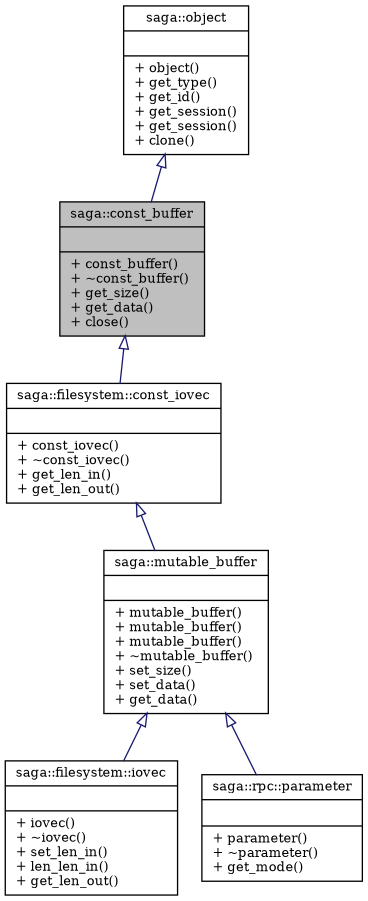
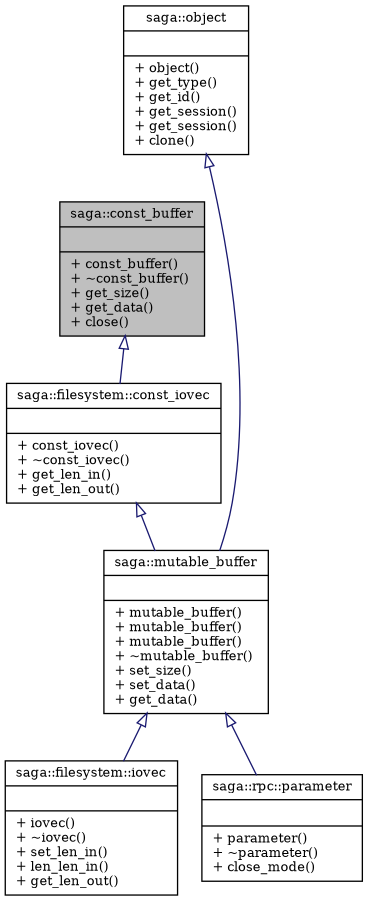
edge "saga::const_buffer" -> "saga::object": now "saga::mutable_buffer" -> "saga::object"
node "saga::rpc::parameter": text "+ get_mode()" -> "+ close_mode()"
